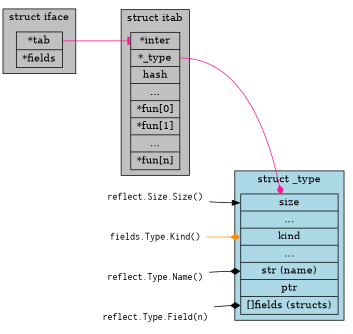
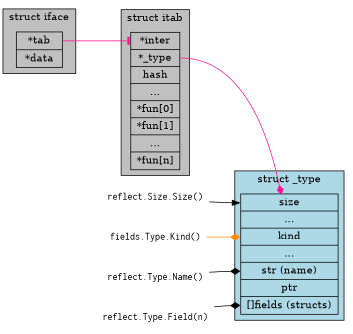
node "*tab": text "*fields" -> "*data"
